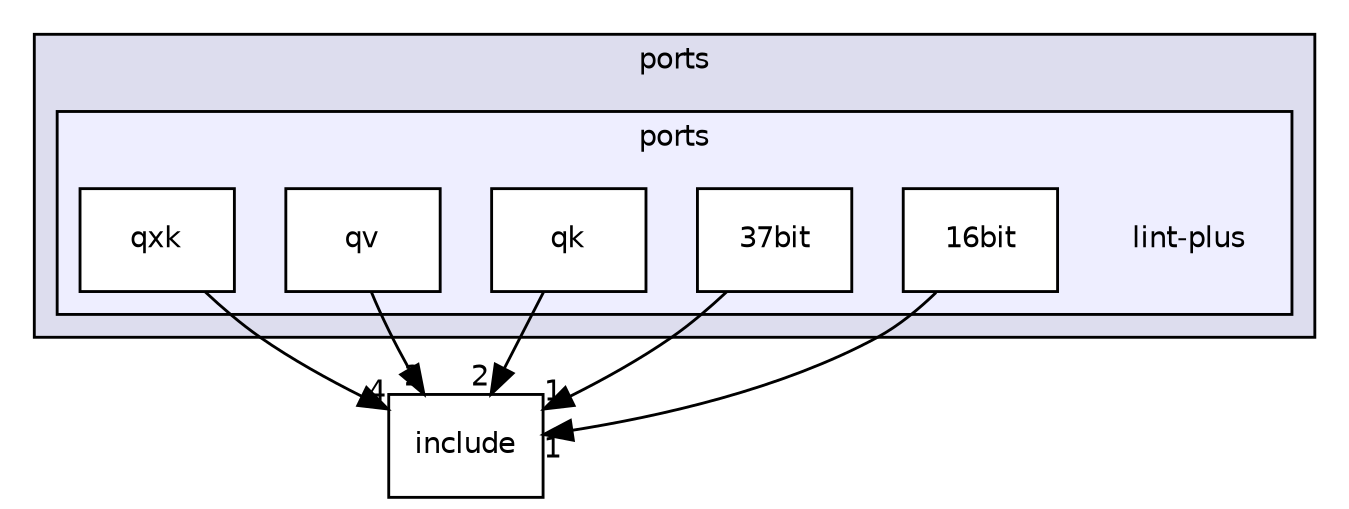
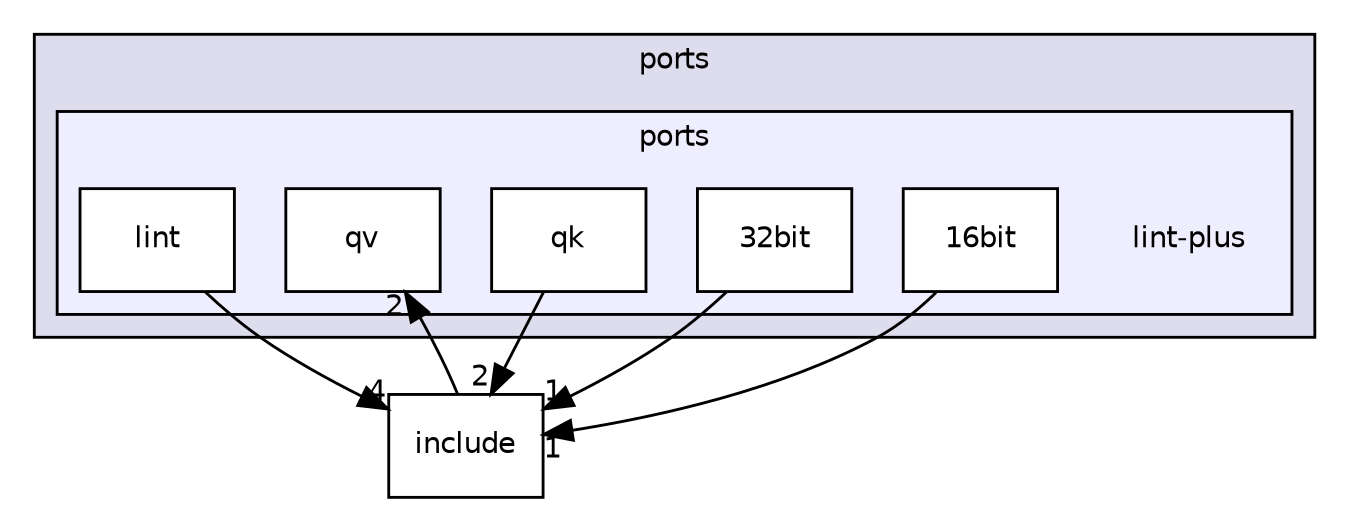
node "qxk": label "qxk" -> "lint"
node "37bit": label "37bit" -> "32bit"
edge "qv" -> "include": reversed
